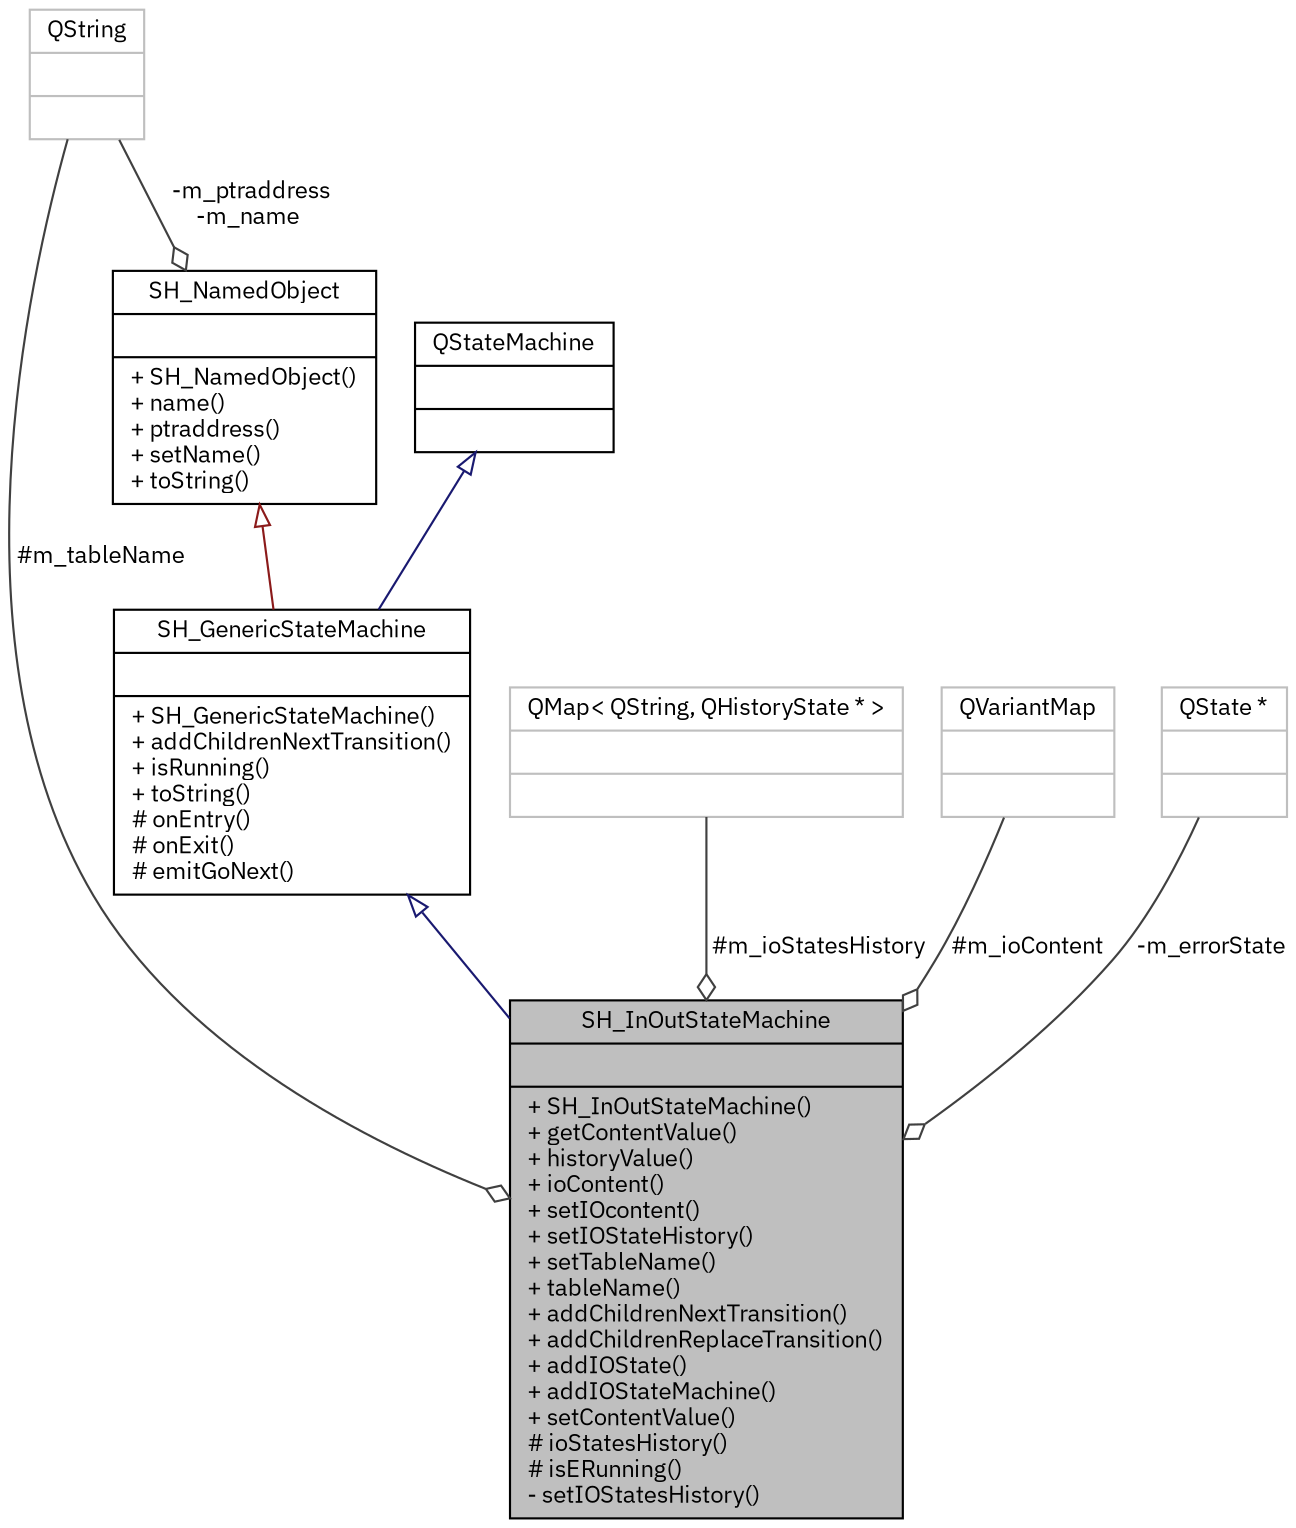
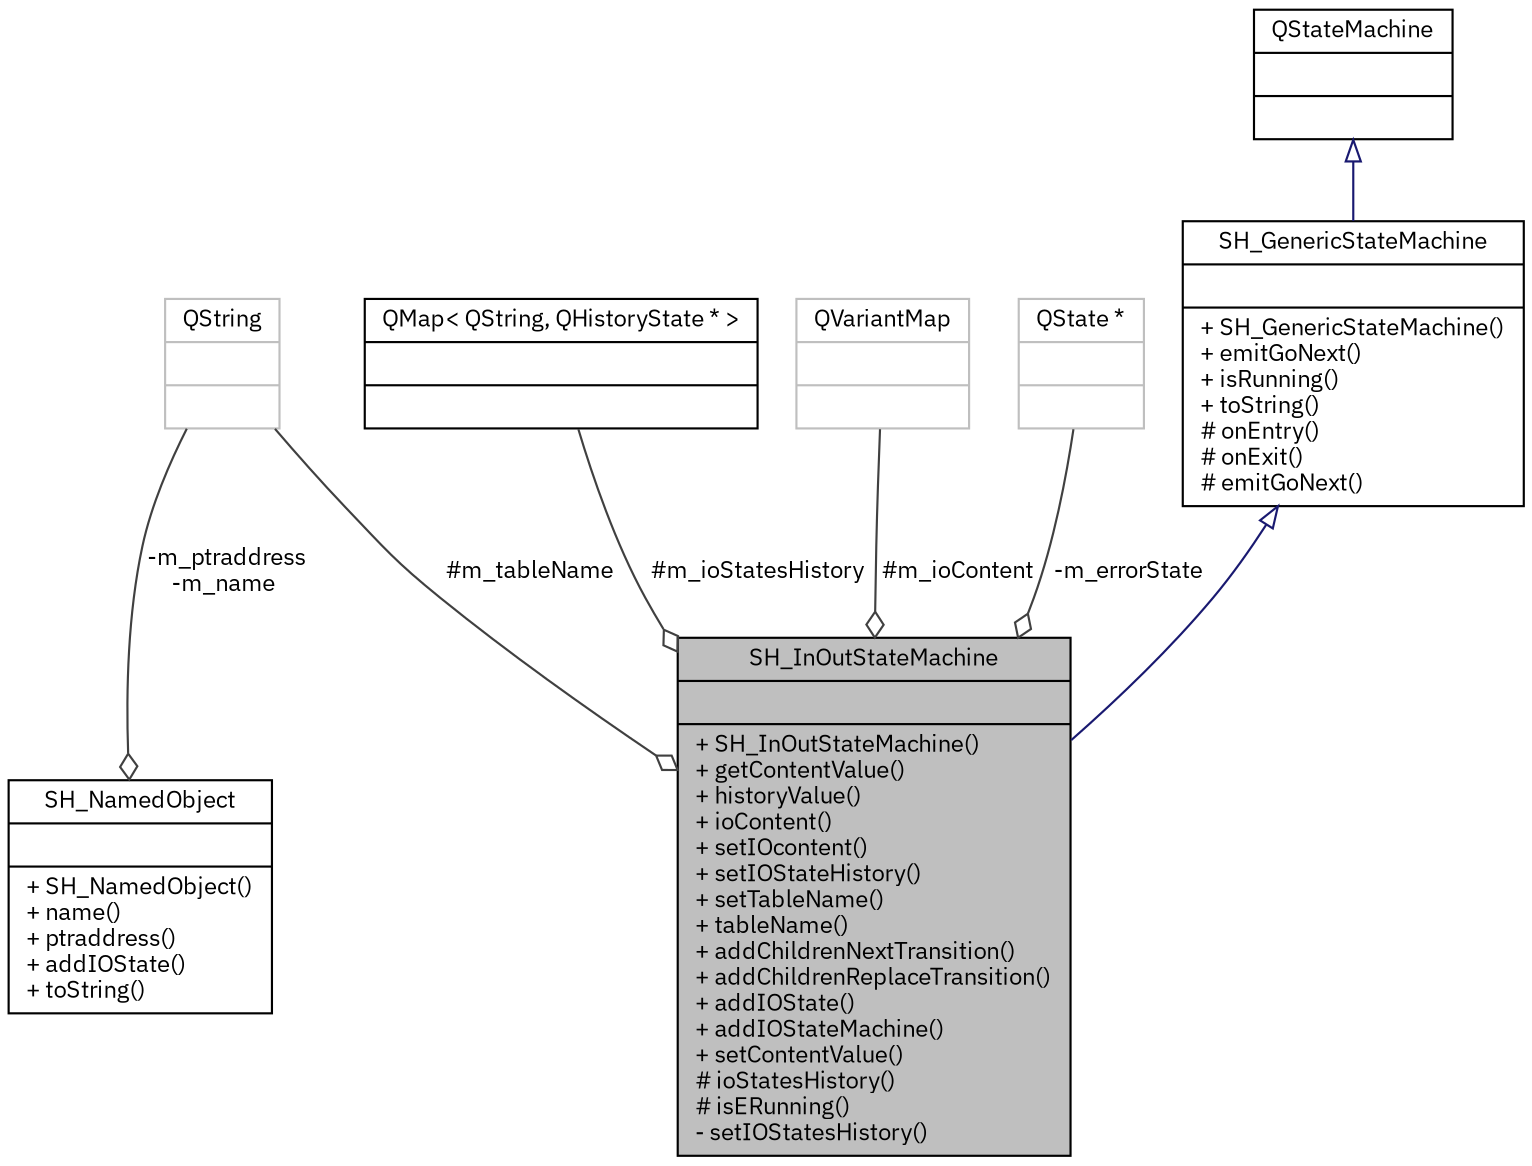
node "SH_NamedObject": text "+ setName()" -> "+ addIOState()"
edge "SH_GenericStateMachine" -> "SH_NamedObject": removed
node "SH_GenericStateMachine": text "+ addChildrenNextTransition()" -> "+ emitGoNext()"
node "QMap< QString, QHistoryState * >": color grey75 -> black
